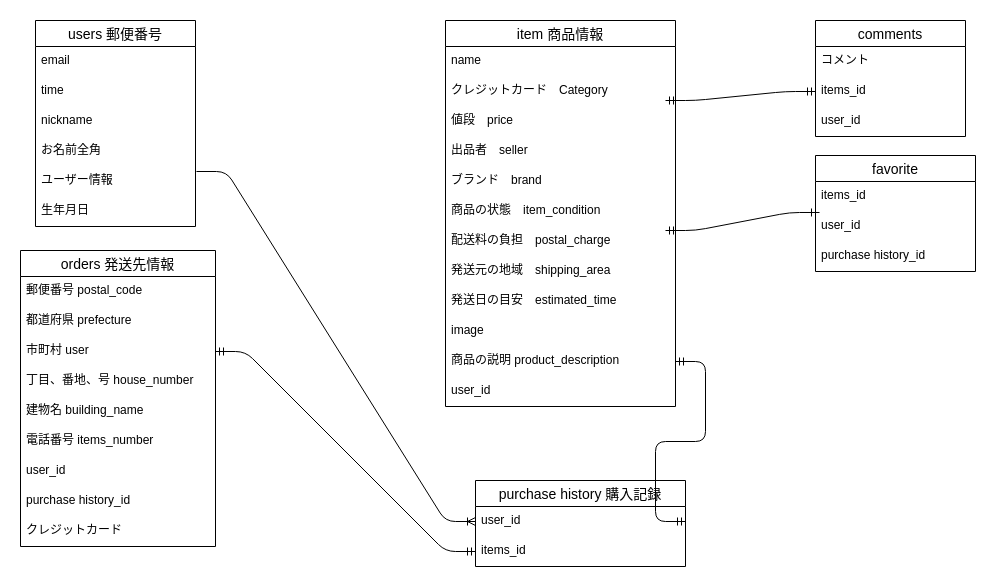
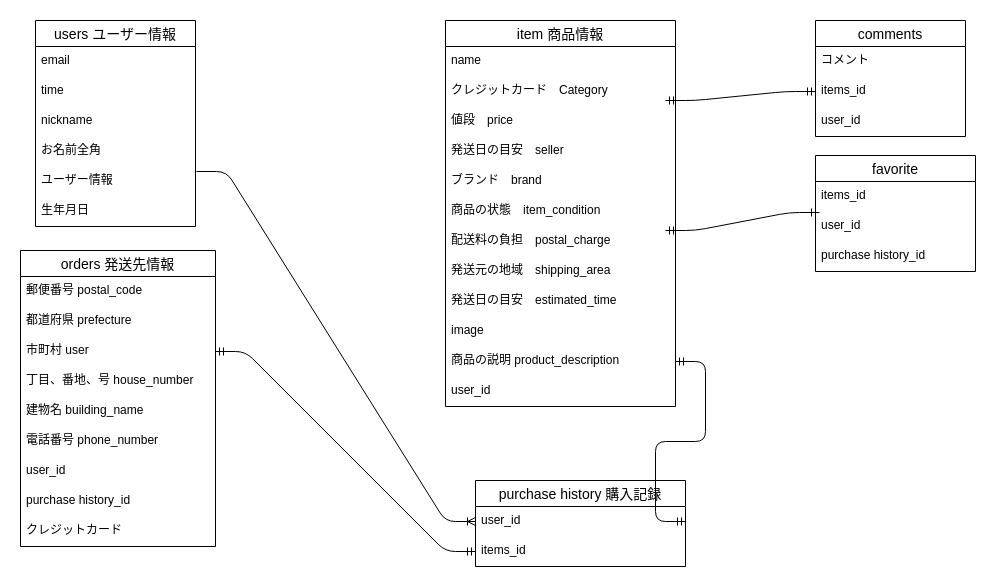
node "users 郵便番号": label "users 郵便番号" -> "users ユーザー情報"
node "出品者 seller": label "出品者 seller" -> "発送日の目安 seller"
node "電話番号 items_number": label "電話番号 items_number" -> "電話番号 phone_number"
